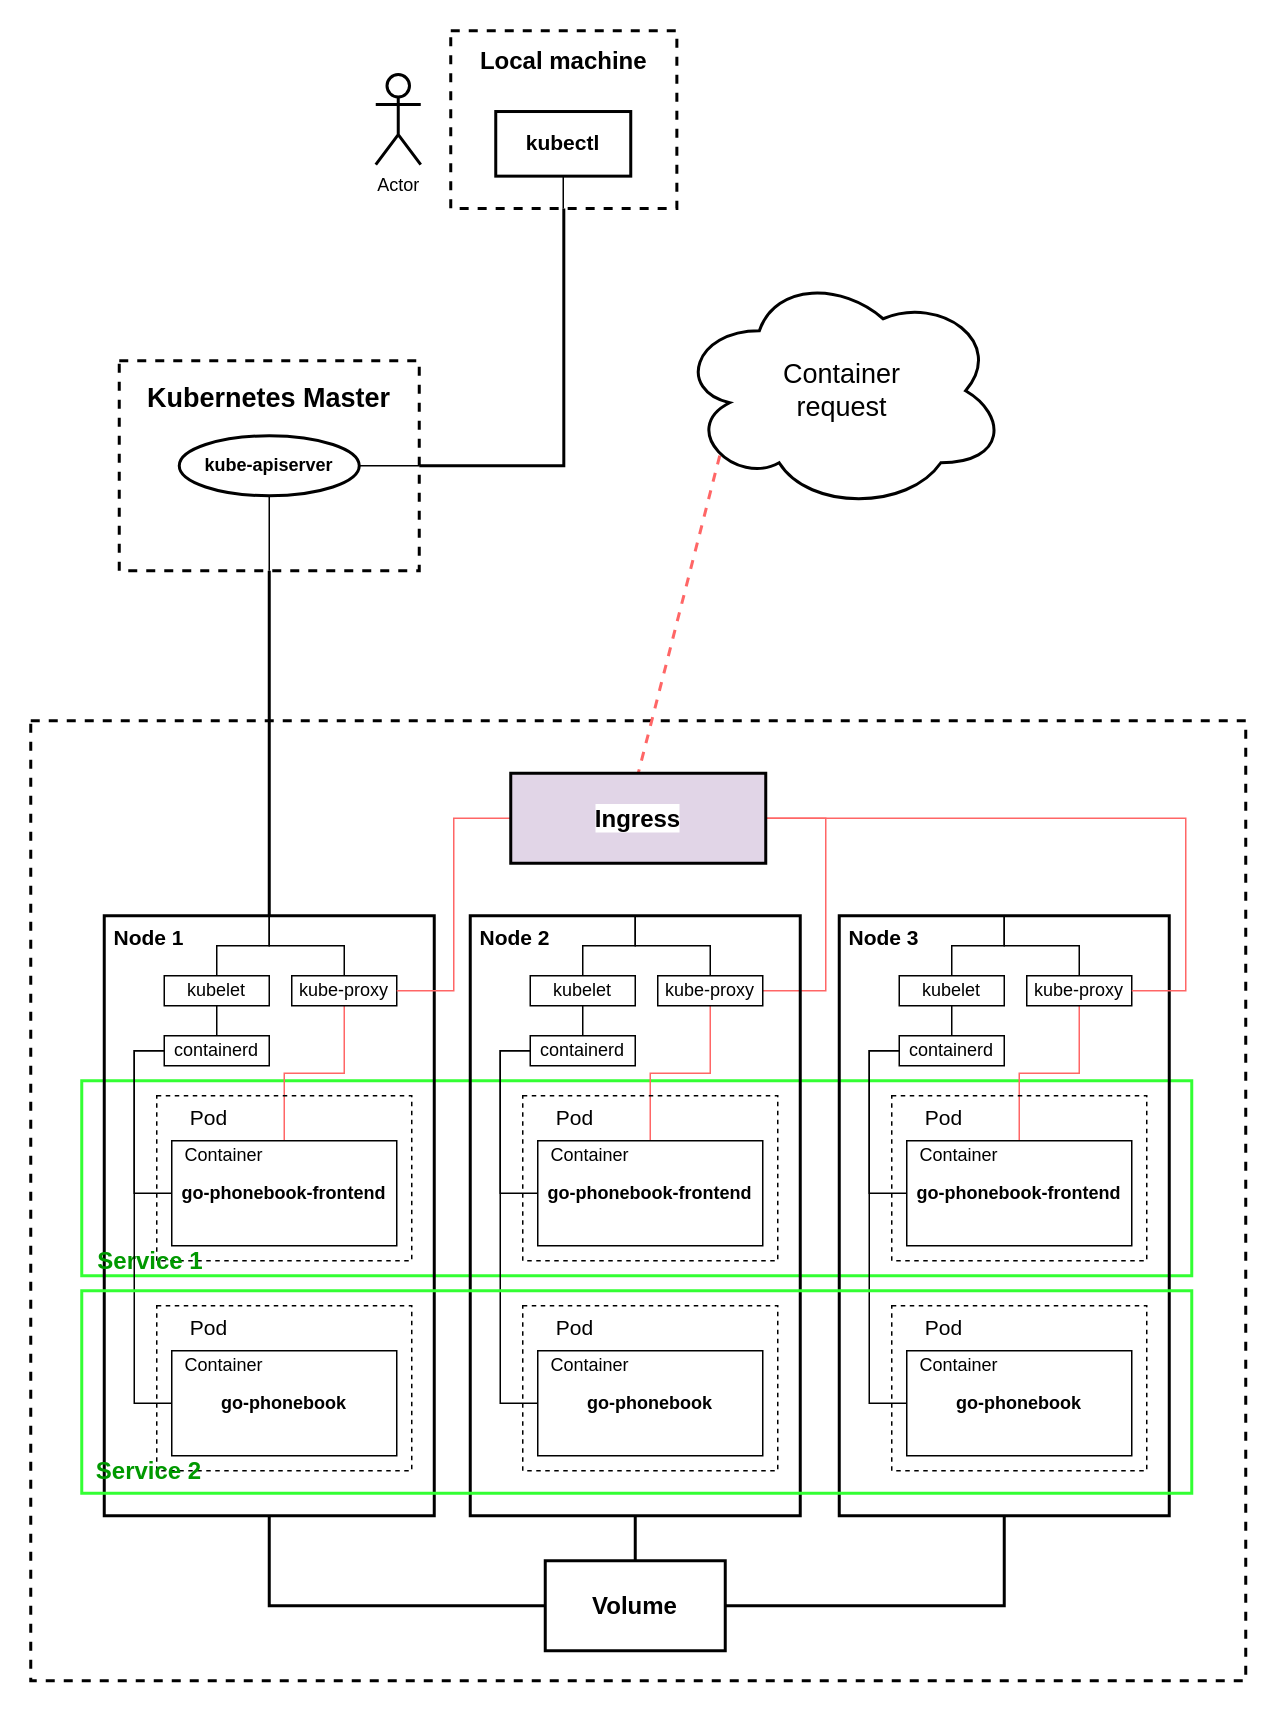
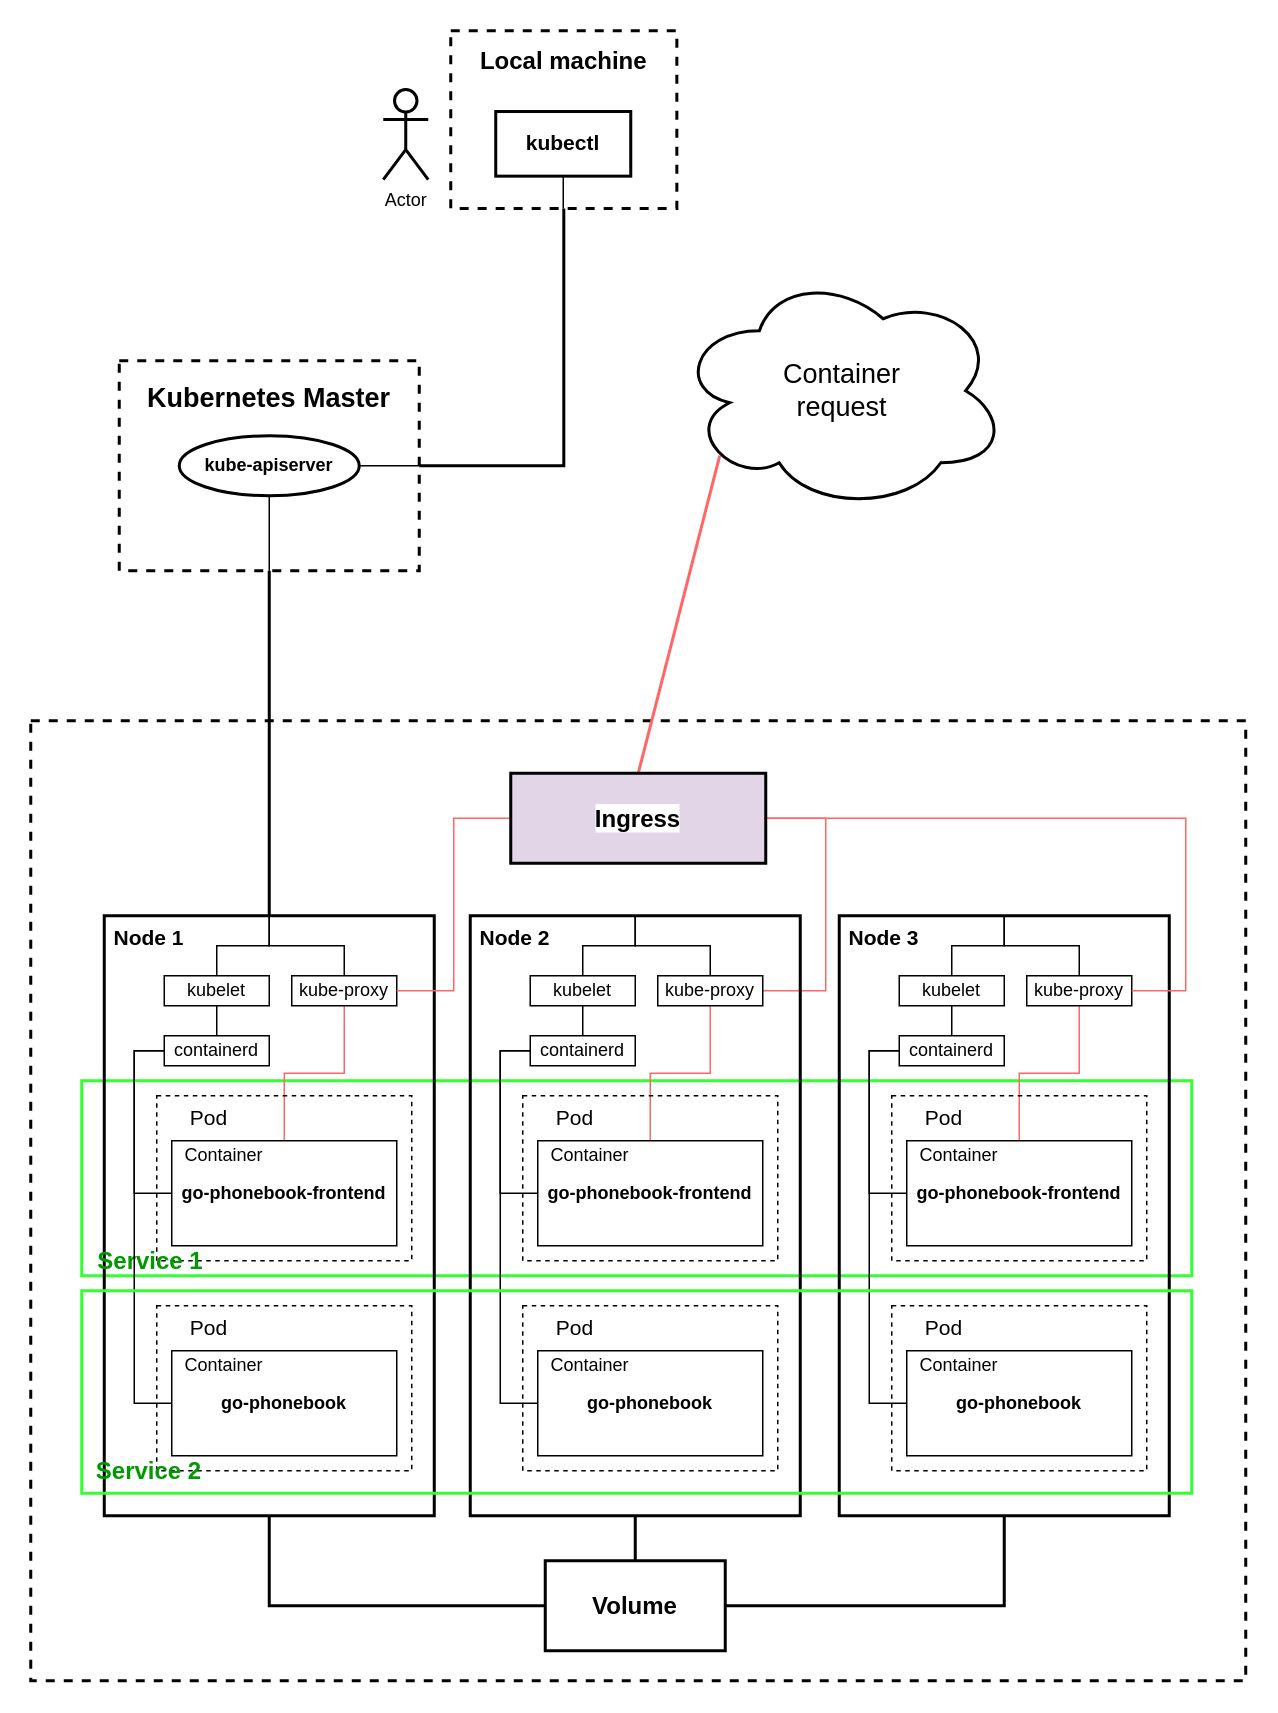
node "Actor": moved (398, 120) -> (406, 135)
edge "Container request" -- "Ingress": style dashed -> solid
